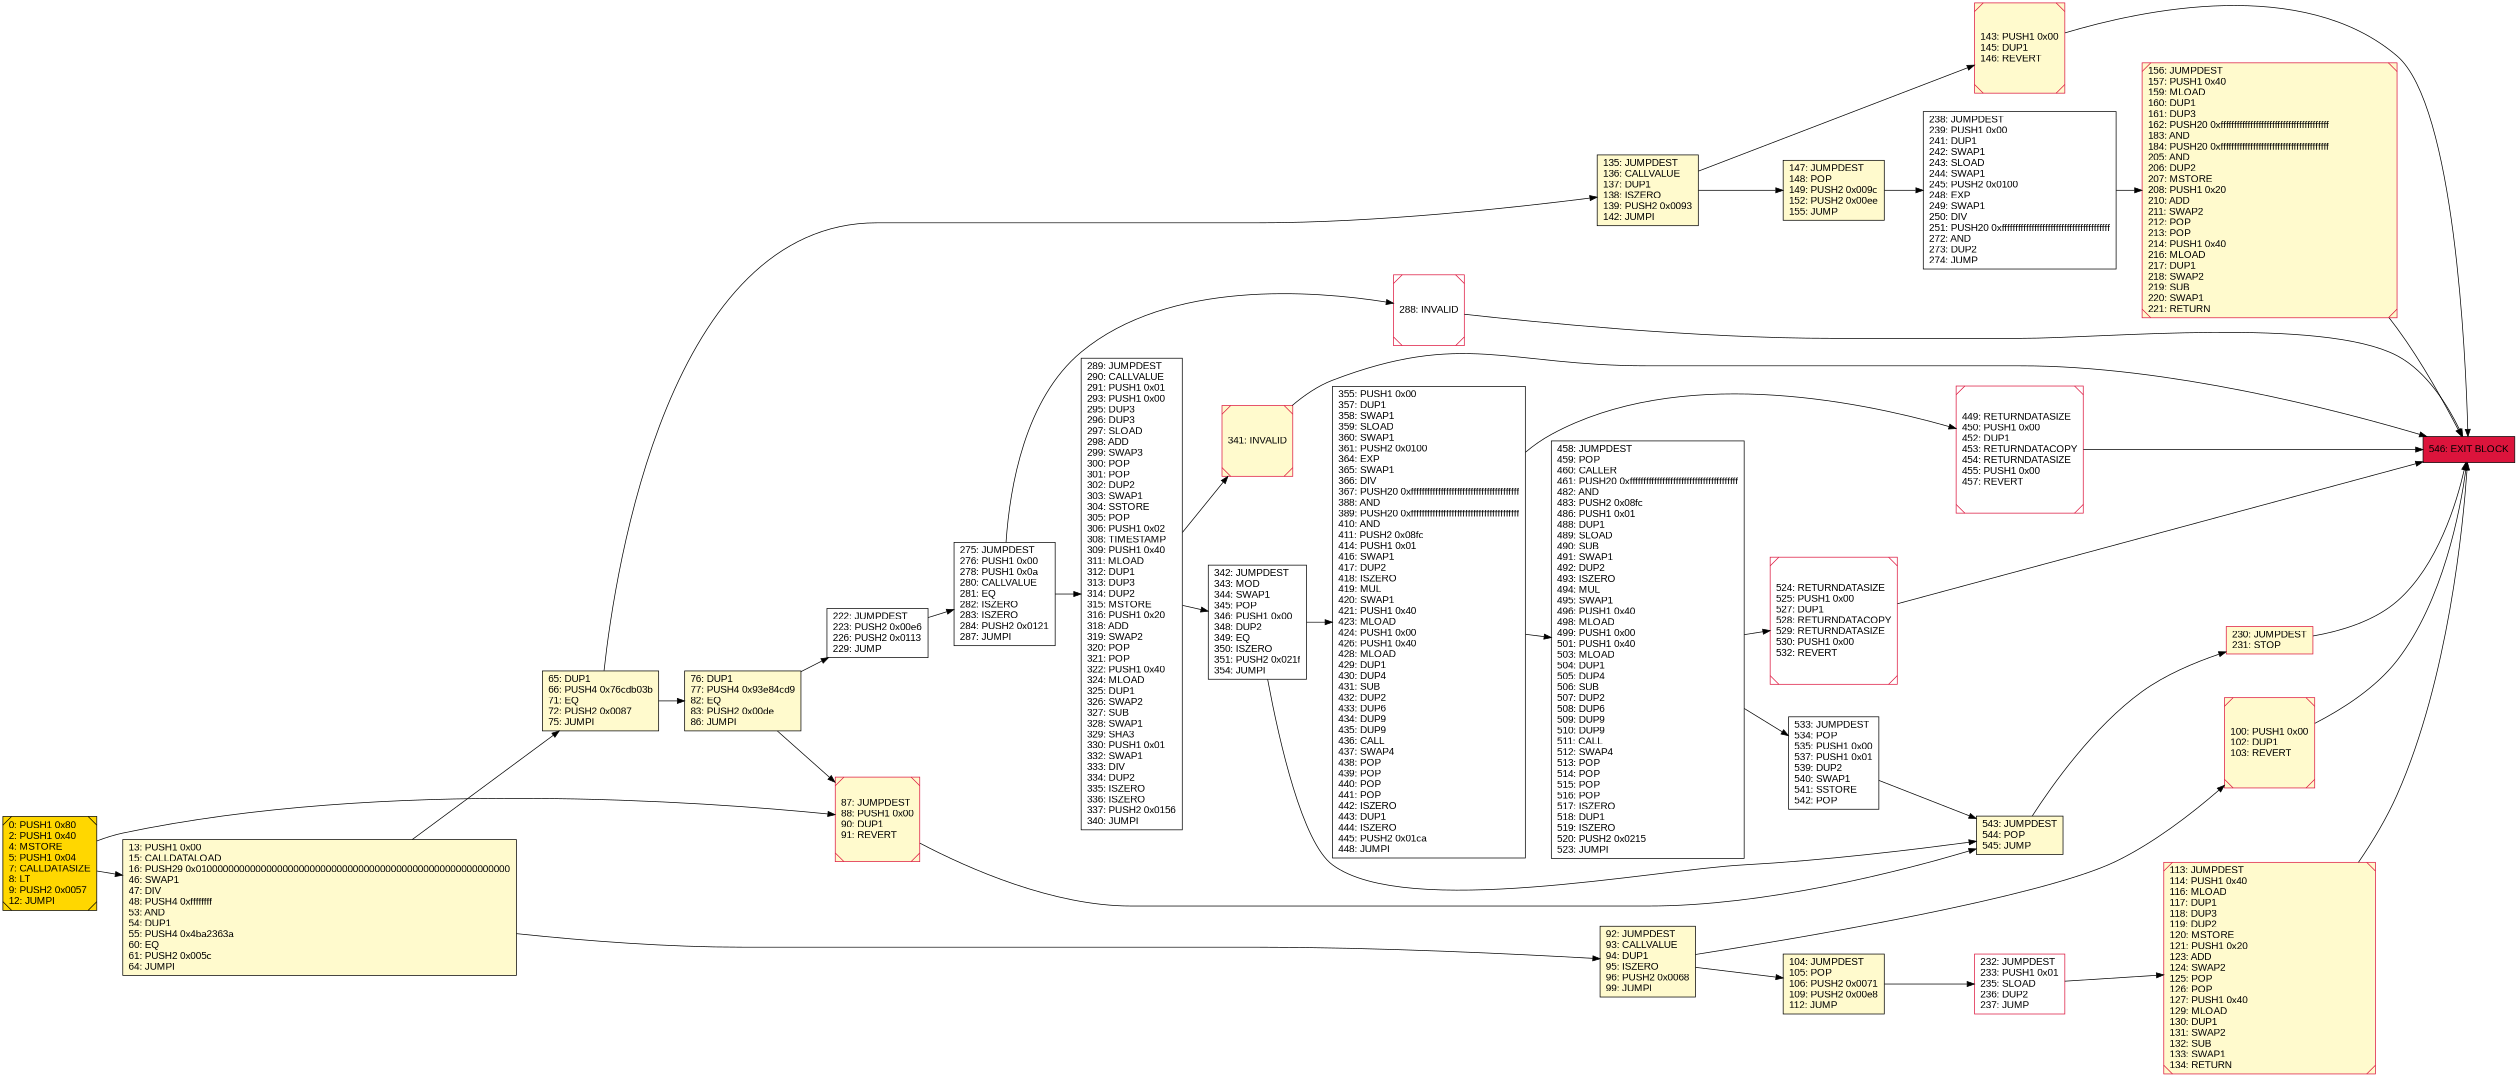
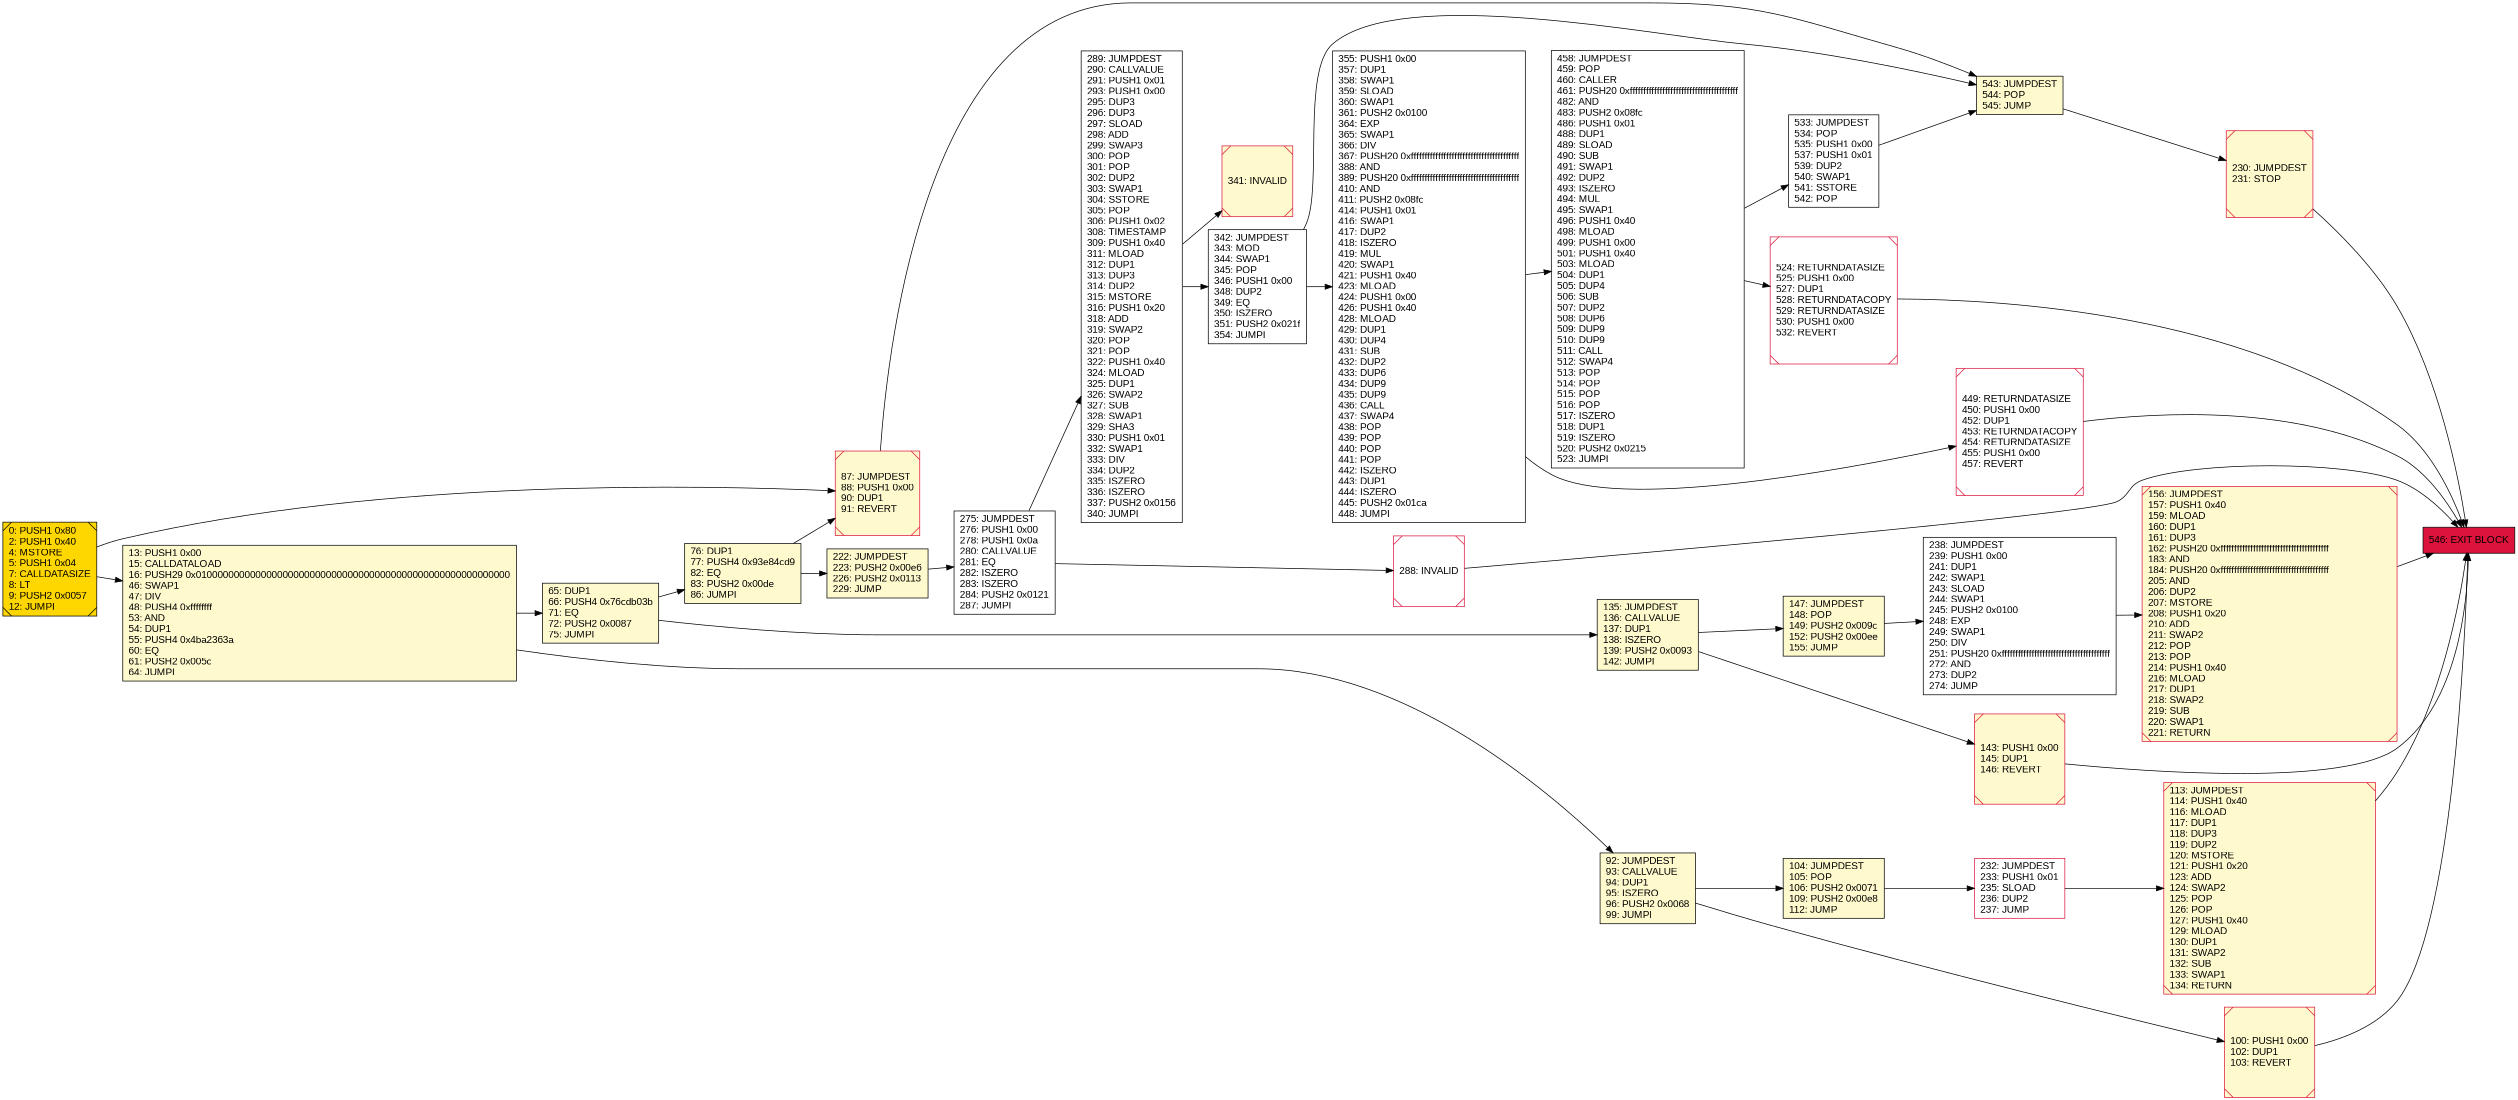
edge "341: INVALID" -> "546: EXIT BLOCK": removed
node "222: JUMPDEST 223: PUSH2 0x00e6 226: PUSH2 0x0113 229: JUMP": fillcolor white -> lemonchiffon
node "230: JUMPDEST 231: STOP": shape box -> Msquare
